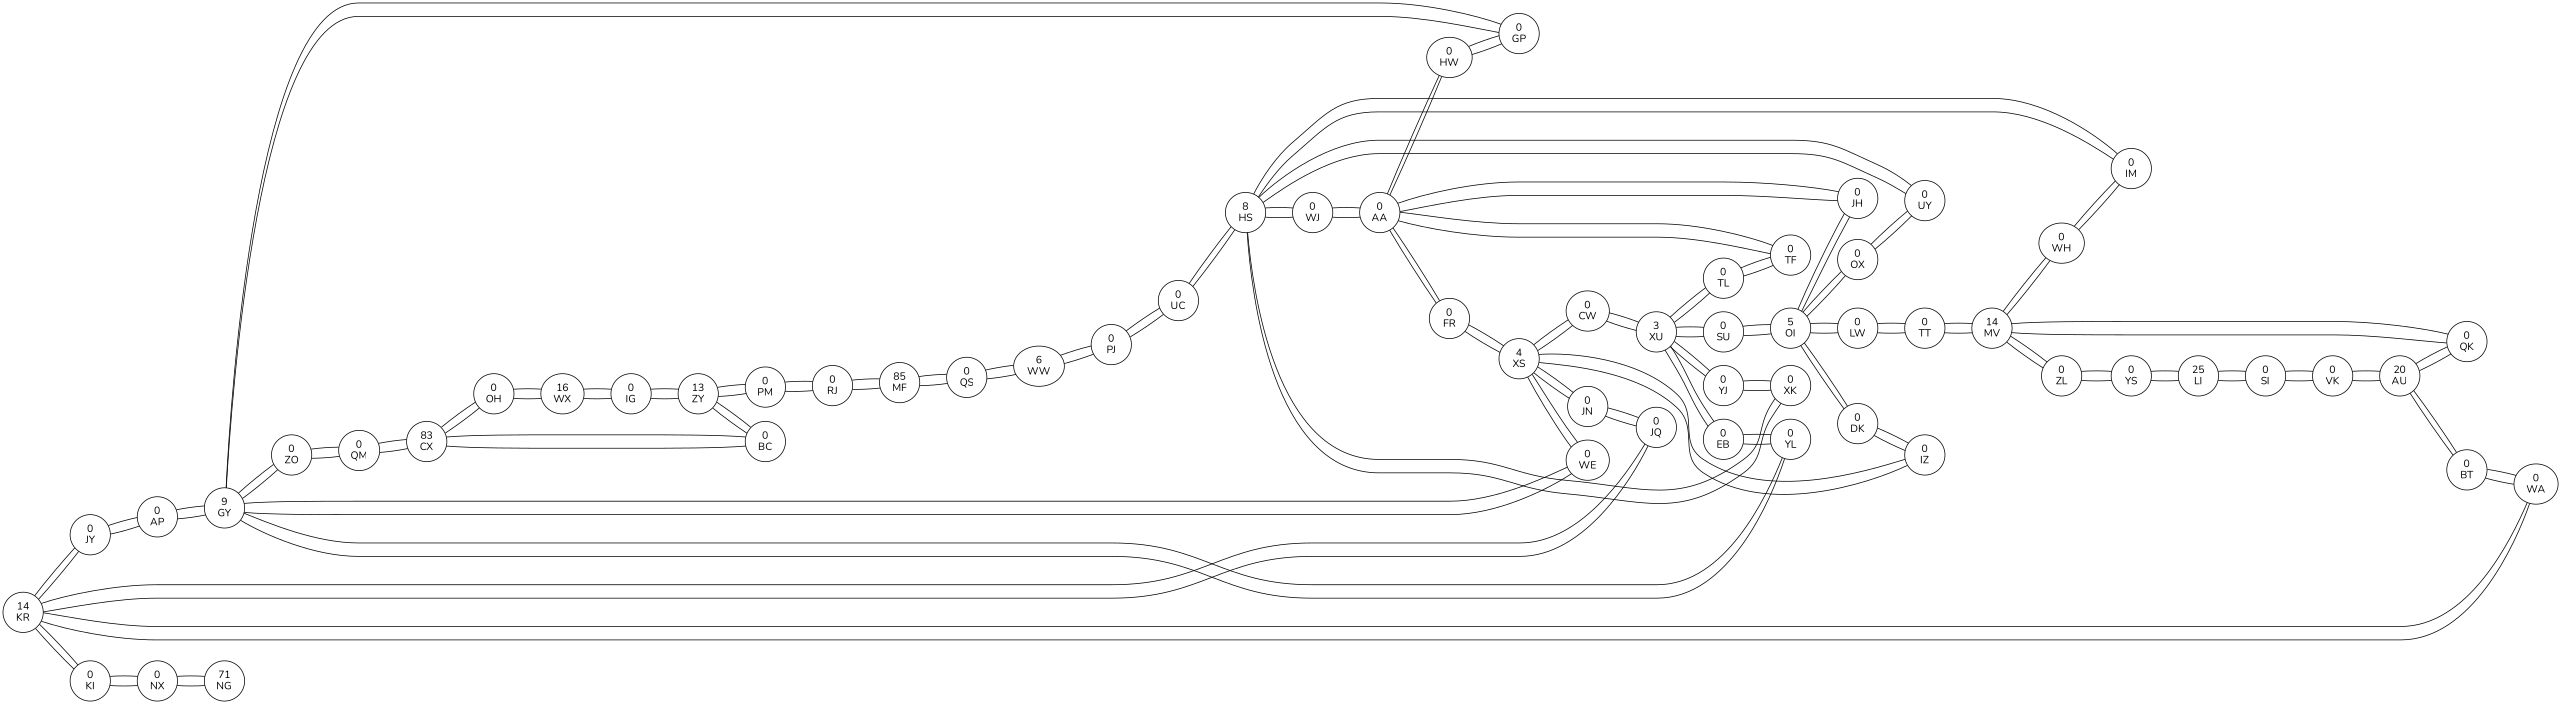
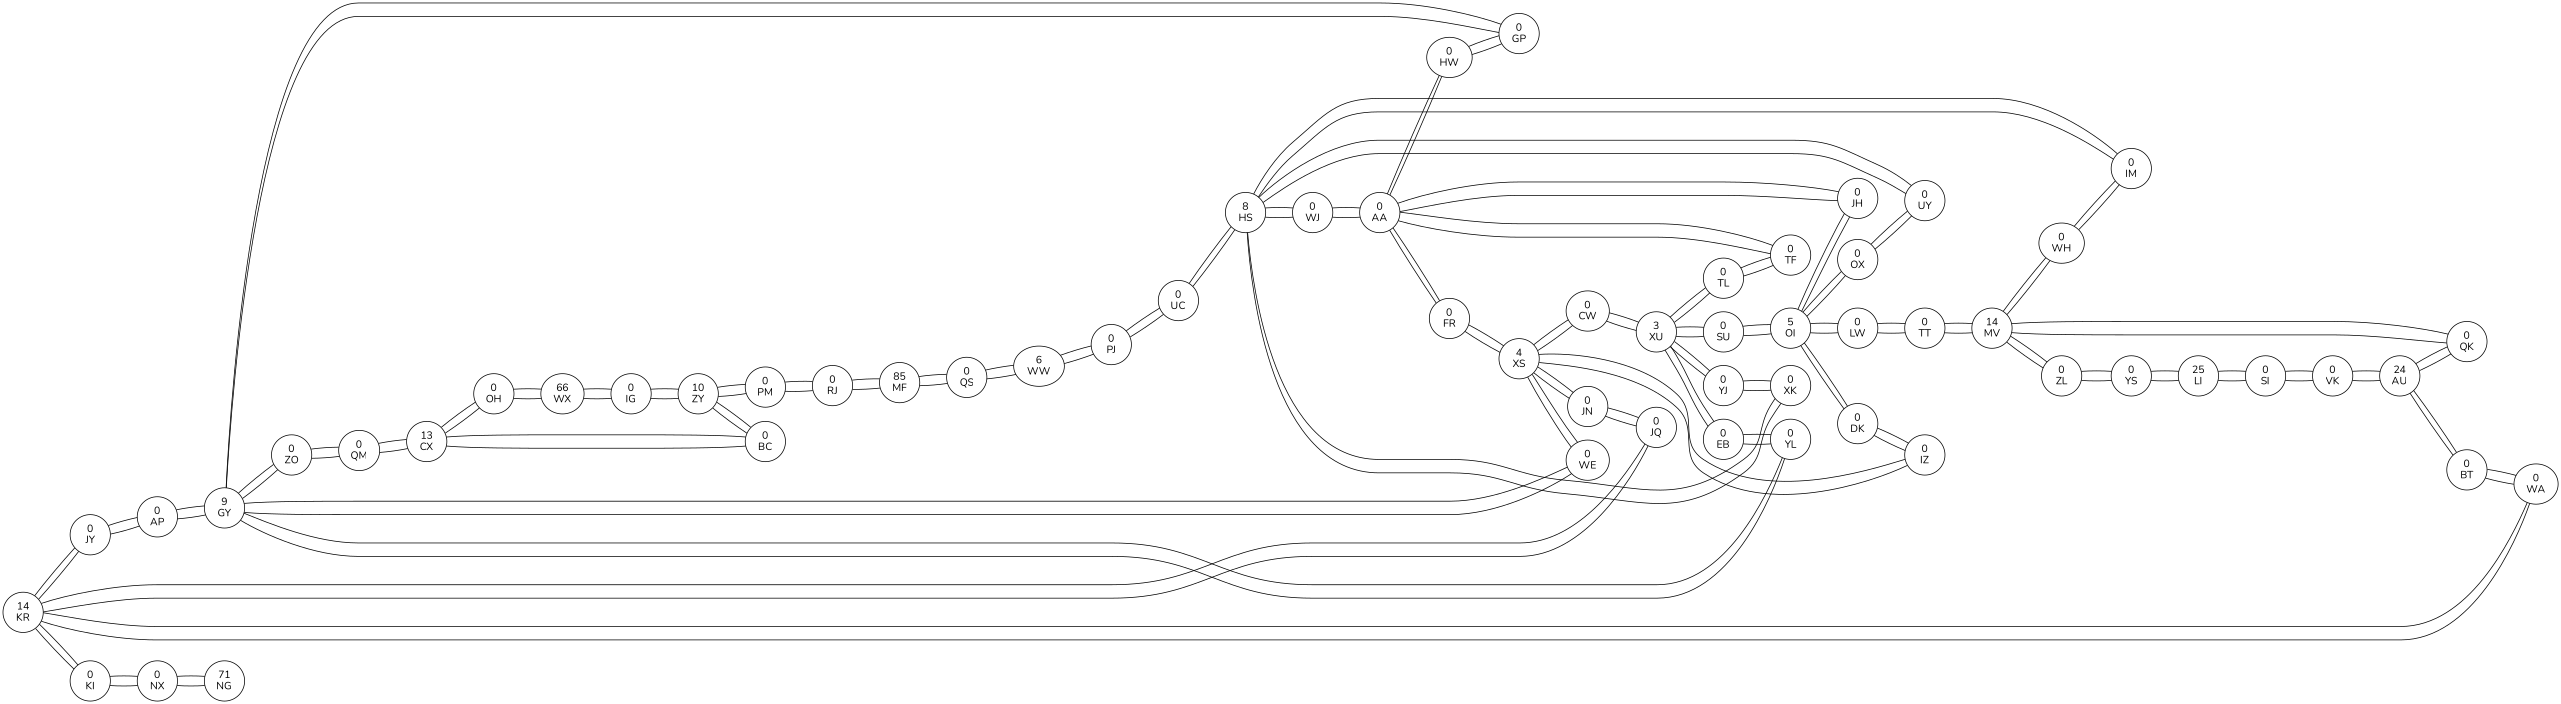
node "20 AU": label "20 AU" -> "24 AU"
node "16 WX": label "16 WX" -> "66 WX"
node "13 ZY": label "13 ZY" -> "10 ZY"
node "83 CX": label "83 CX" -> "13 CX"
